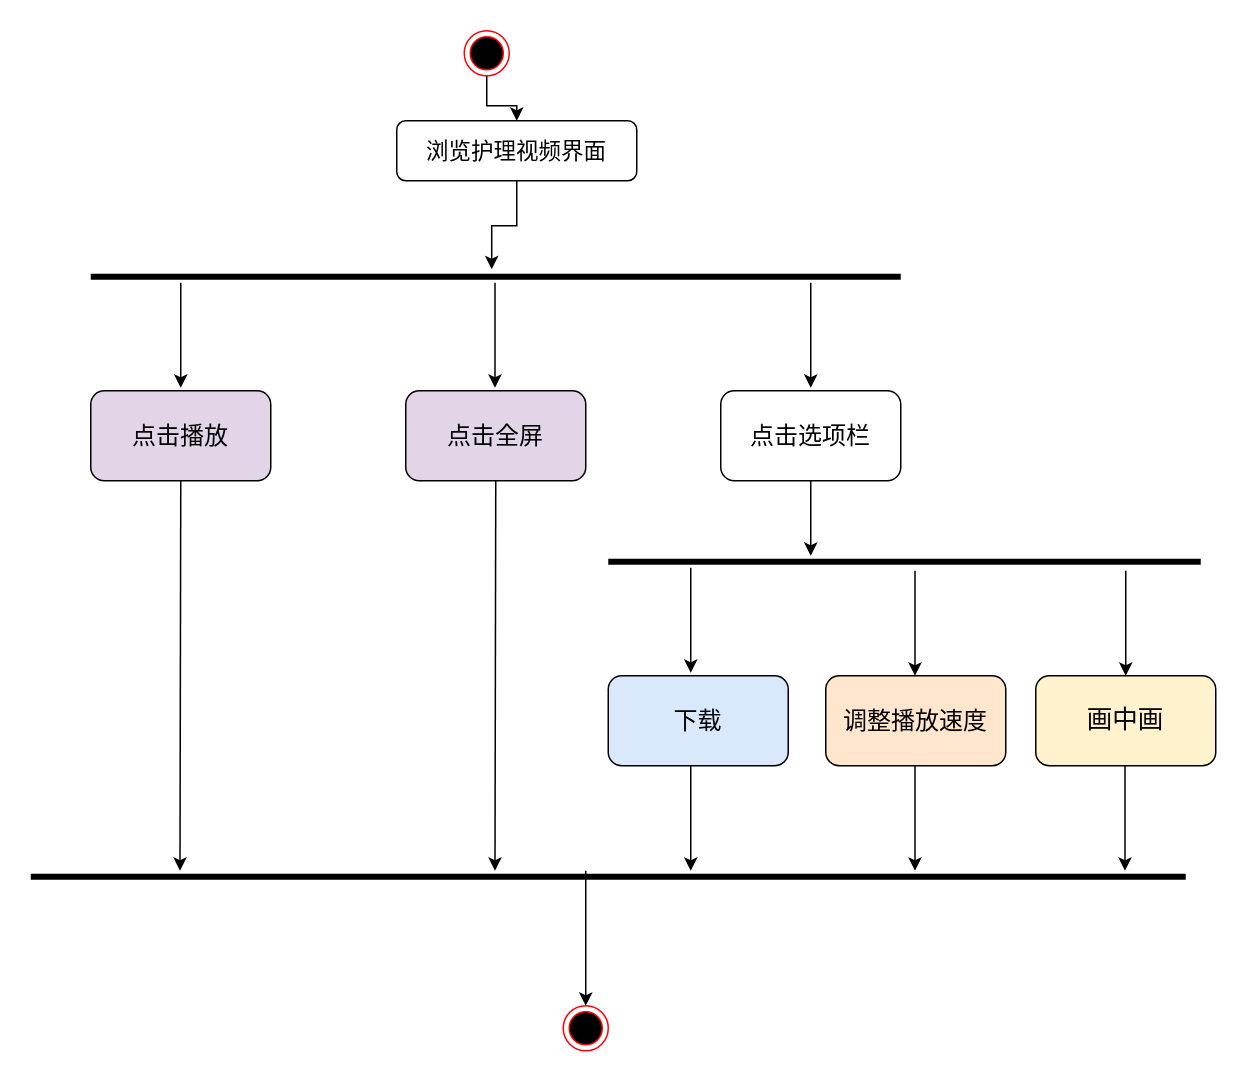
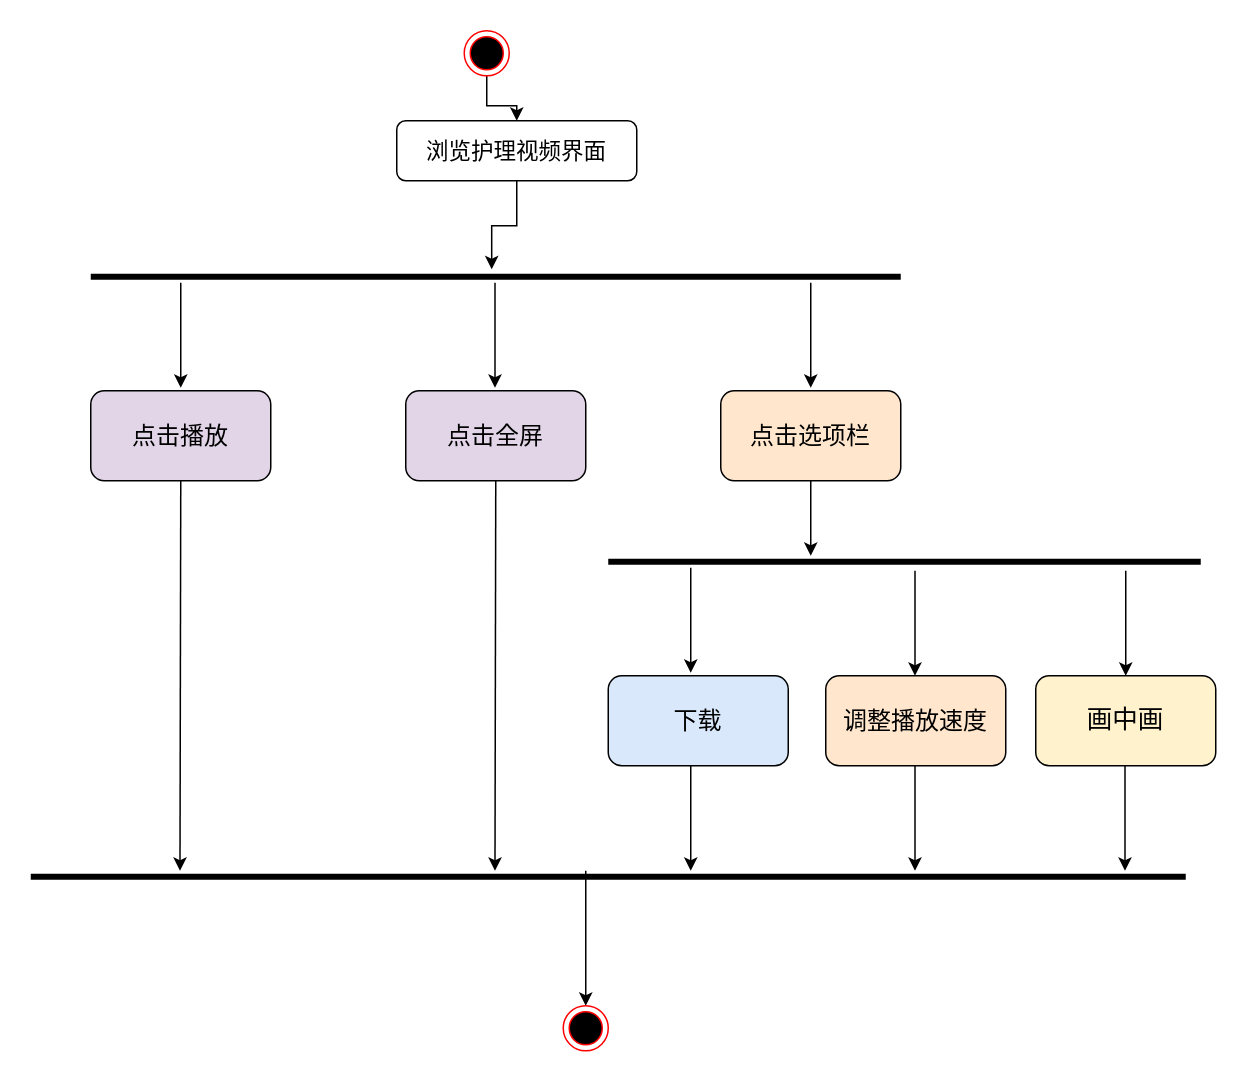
node "点击选项栏": fillcolor #ffffff -> #ffe6cc
